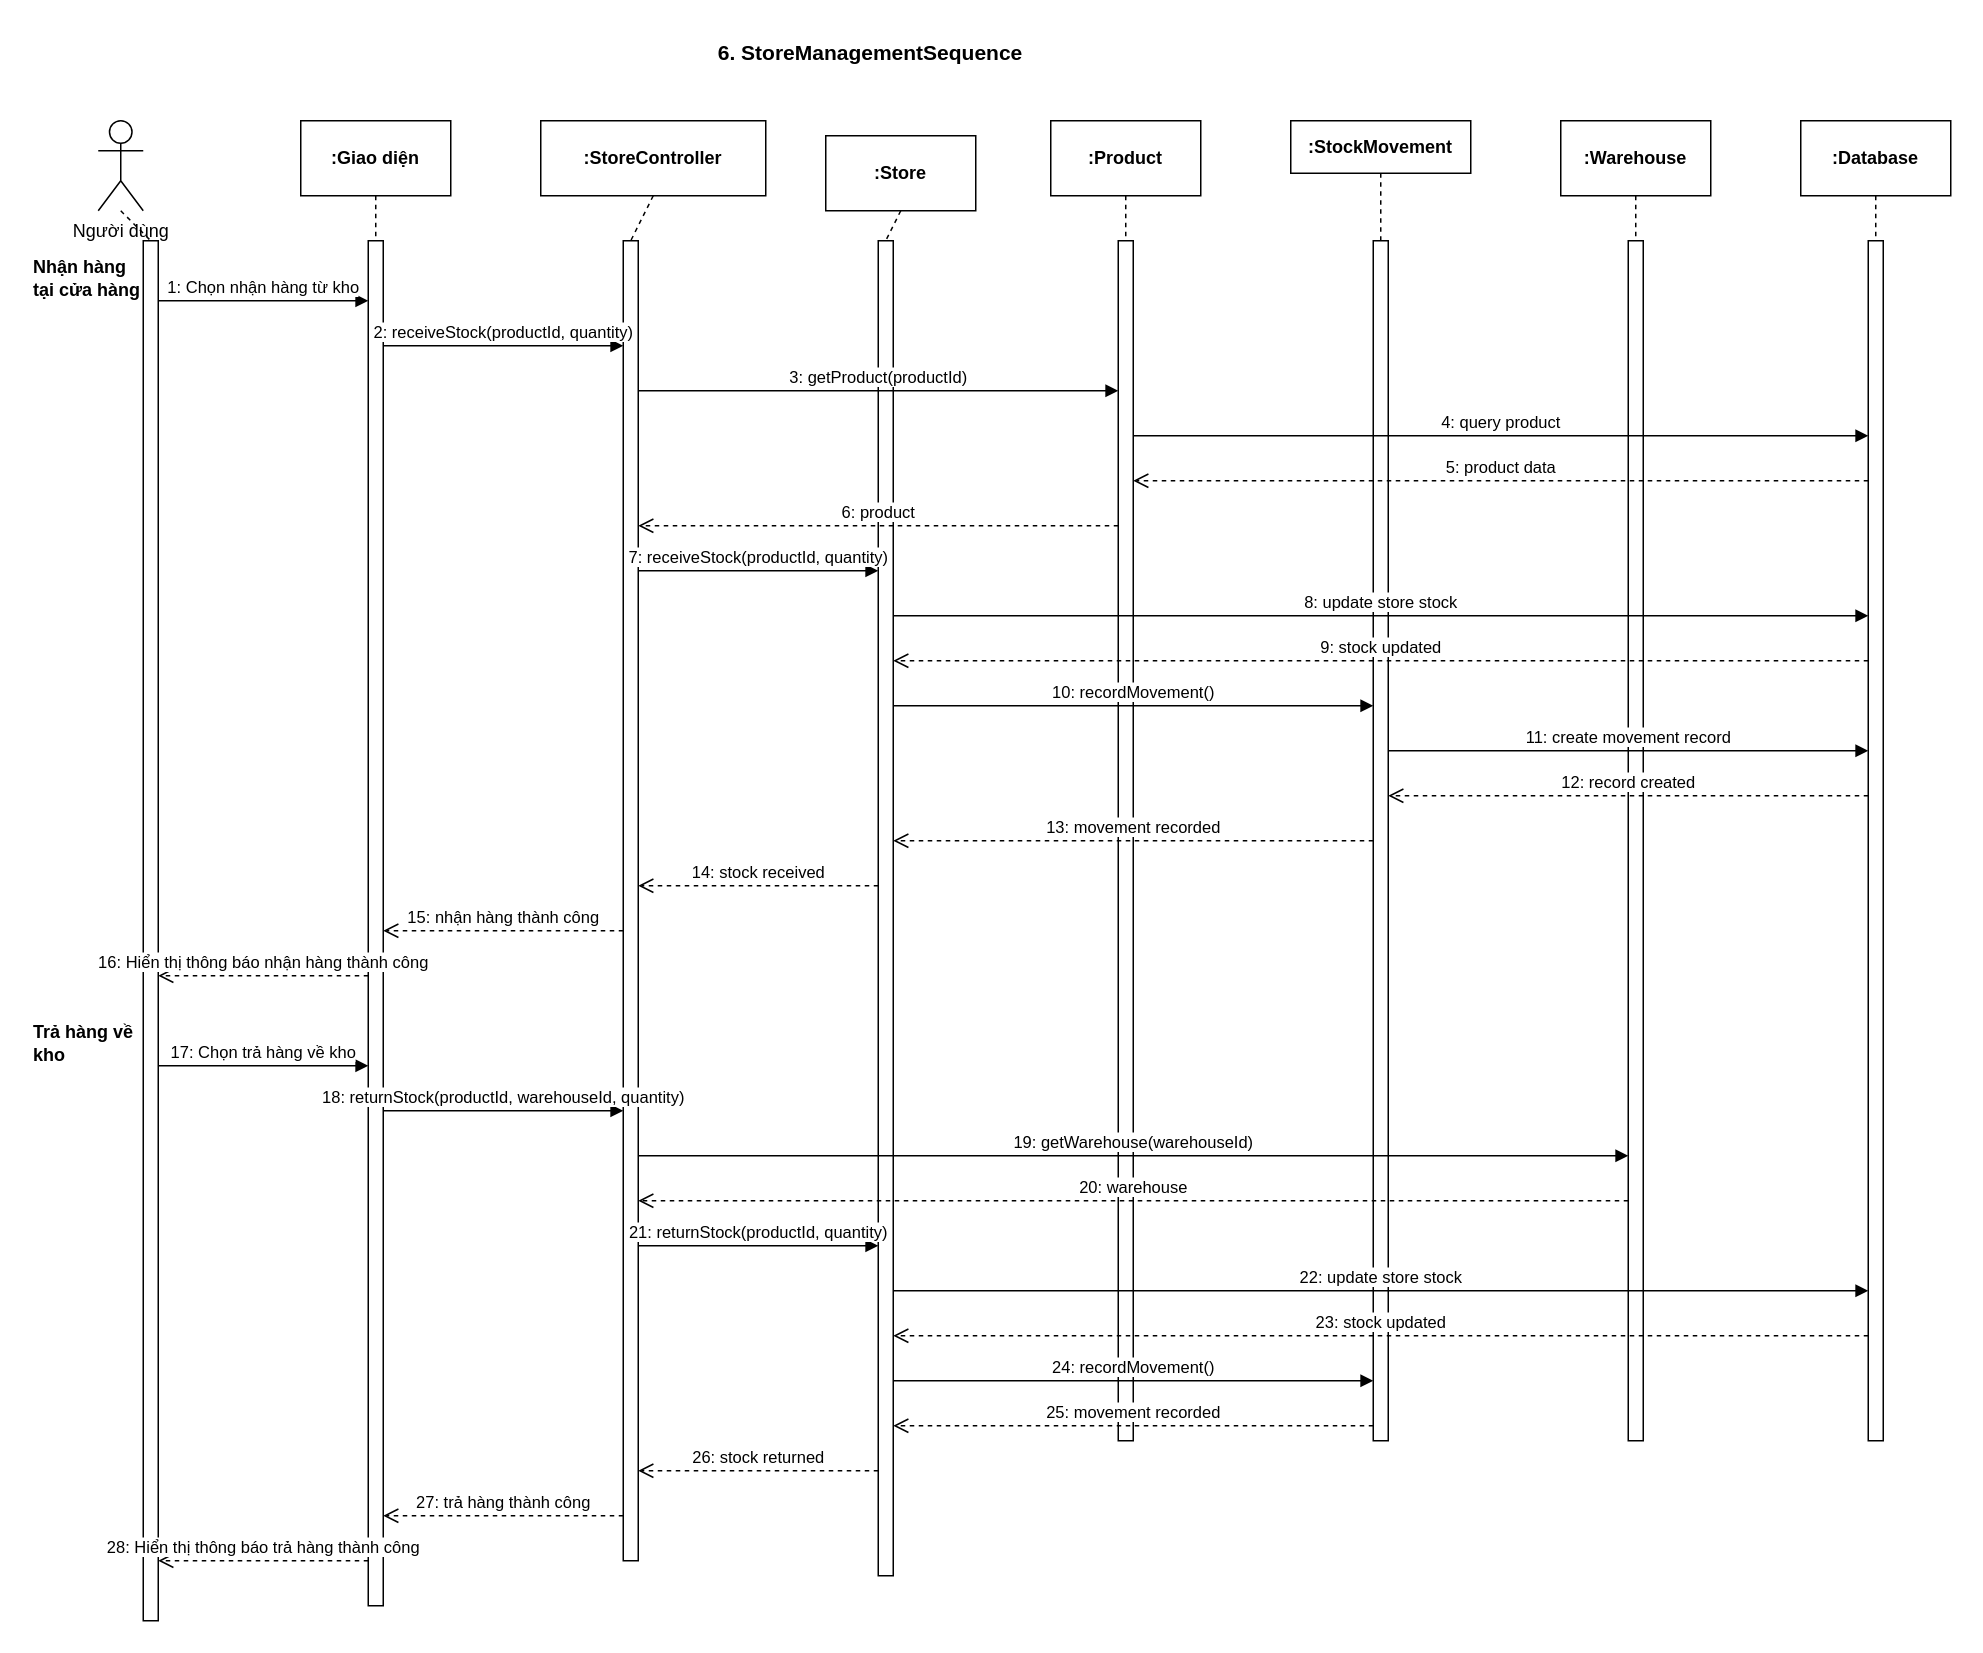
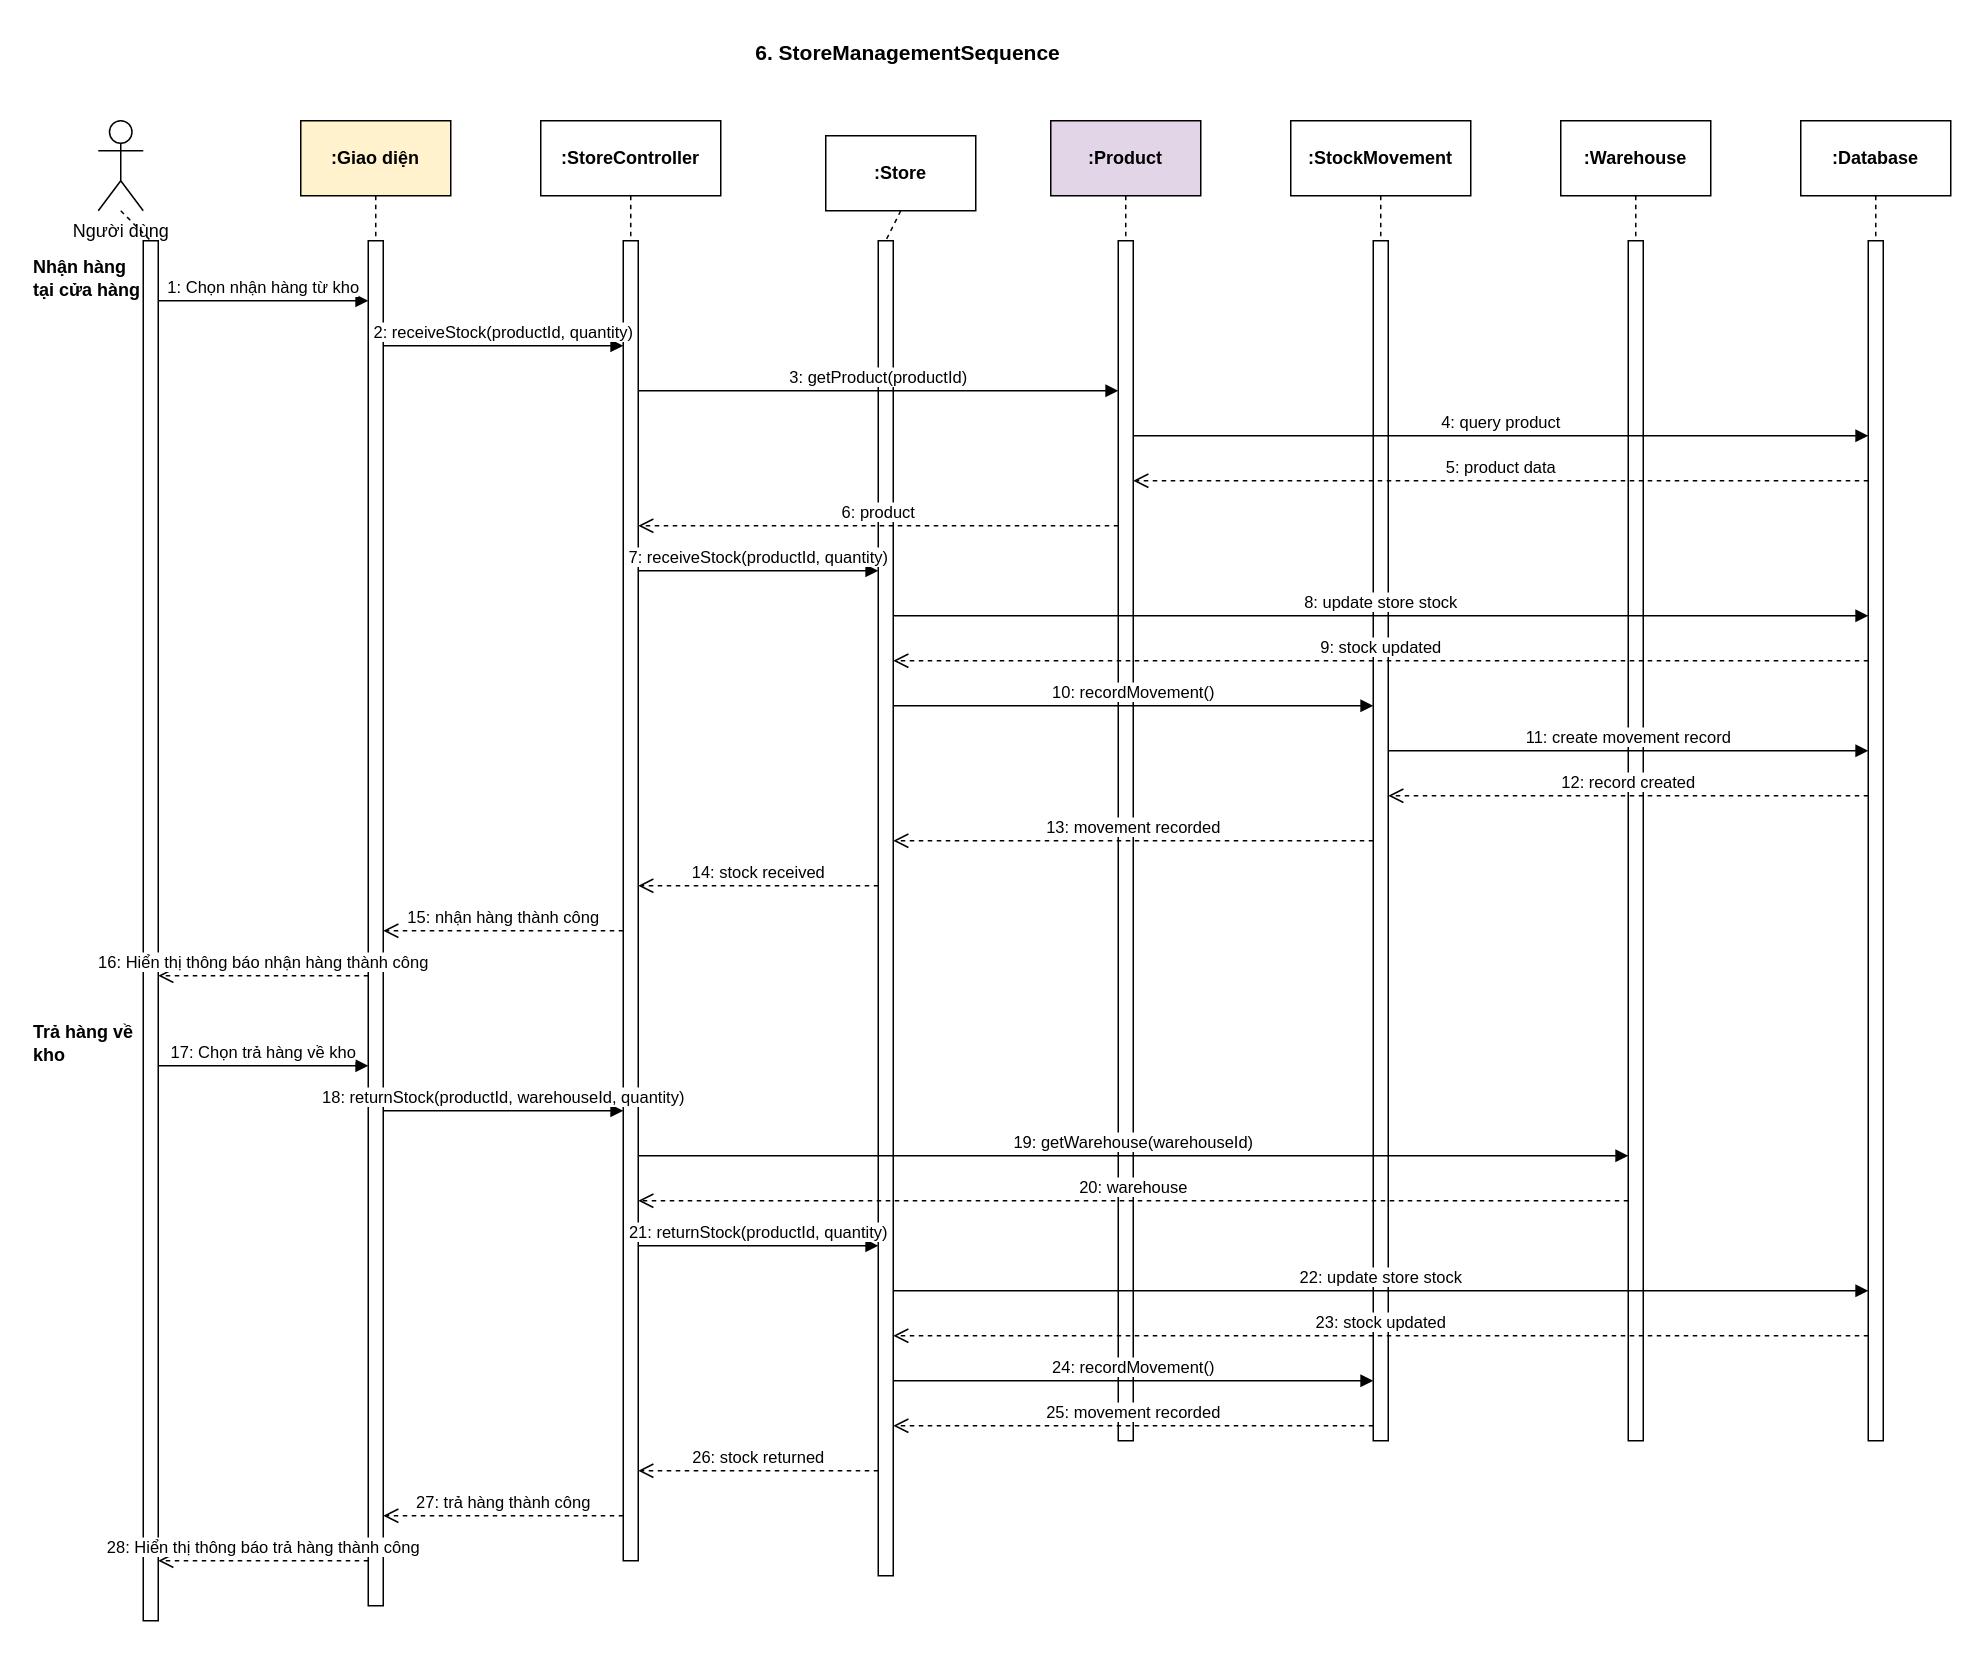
node "6. StoreManagementSequence": moved (871, 53) -> (908, 53)
node ":StockMovement": size 180x53 -> 180x75
node ":Giao diện": fillcolor #ffffff -> #fff2cc
node ":StoreController": size 225x75 -> 180x75
node ":Product": fillcolor #ffffff -> #e1d5e7
